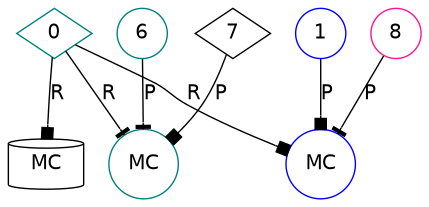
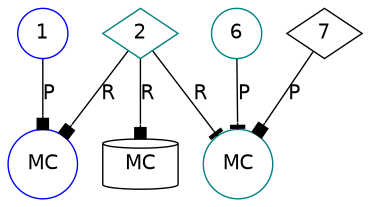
node "0": label "0" -> "2"
node "8": removed
